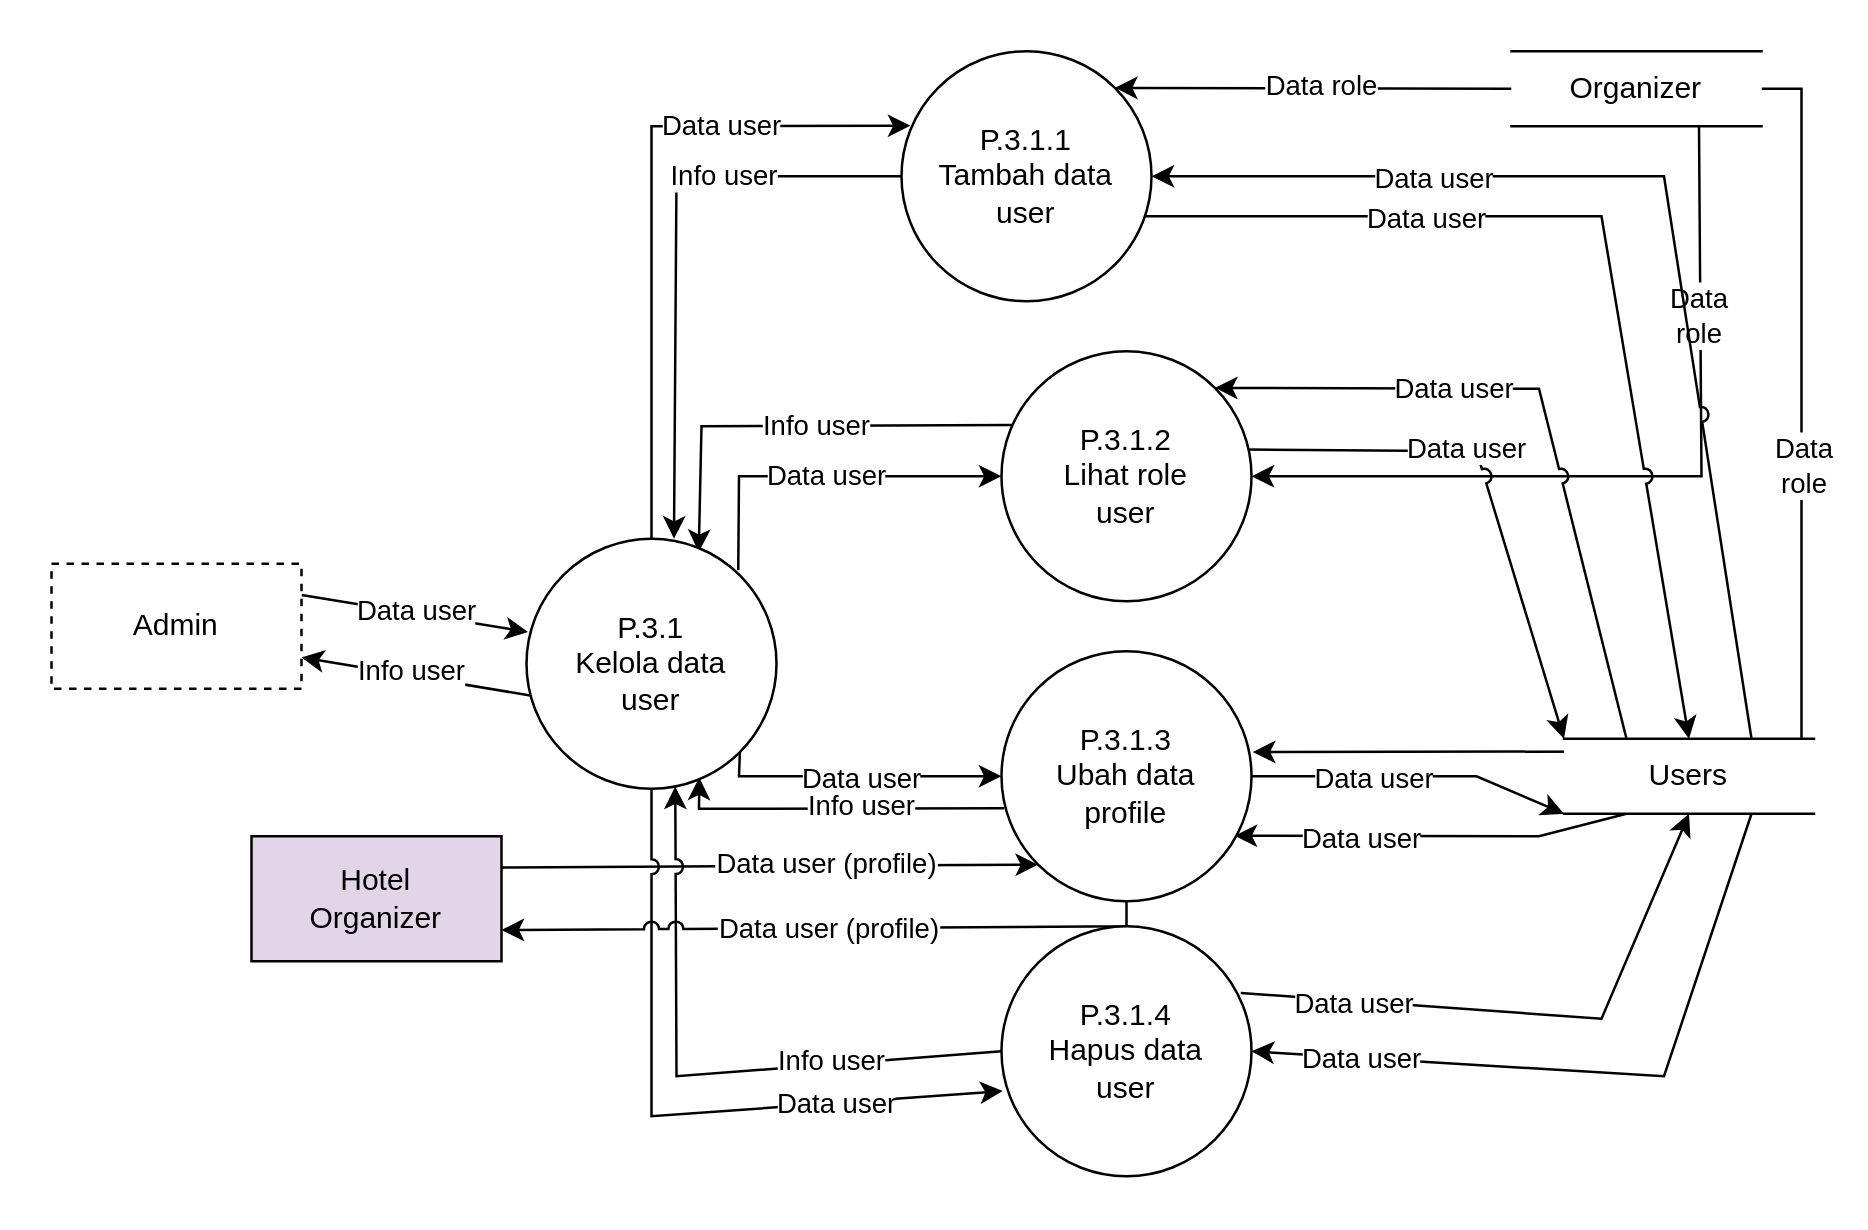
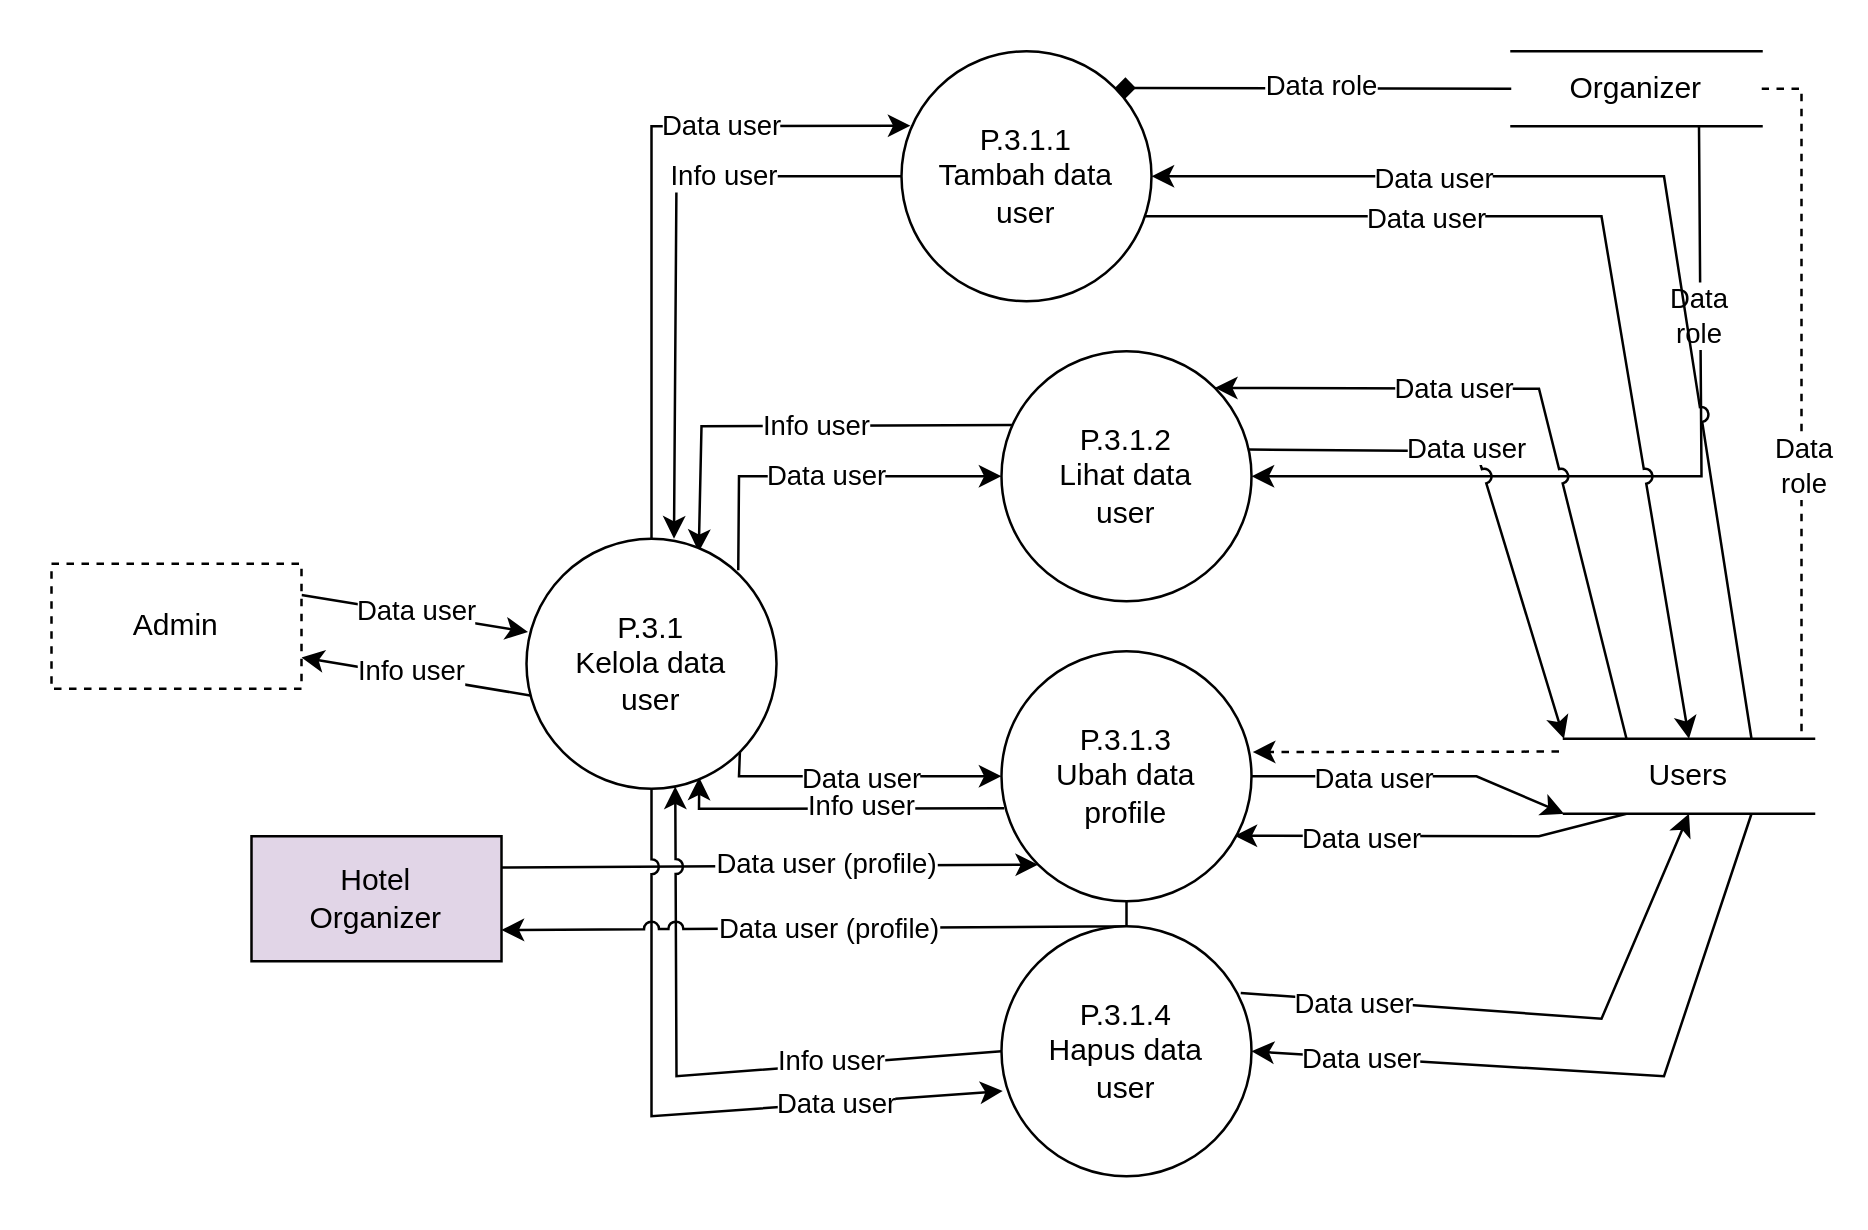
edge "Organizer" -> "P.3.1.1 Tambah data user": arrowhead classic -> diamond
edge "Organizer" -> "P.3.1.3 Ubah data profile": style solid -> dashed
node "P.3.1.2 Lihat role user": label "P.3.1.2 Lihat role user" -> "P.3.1.2 Lihat data user"
